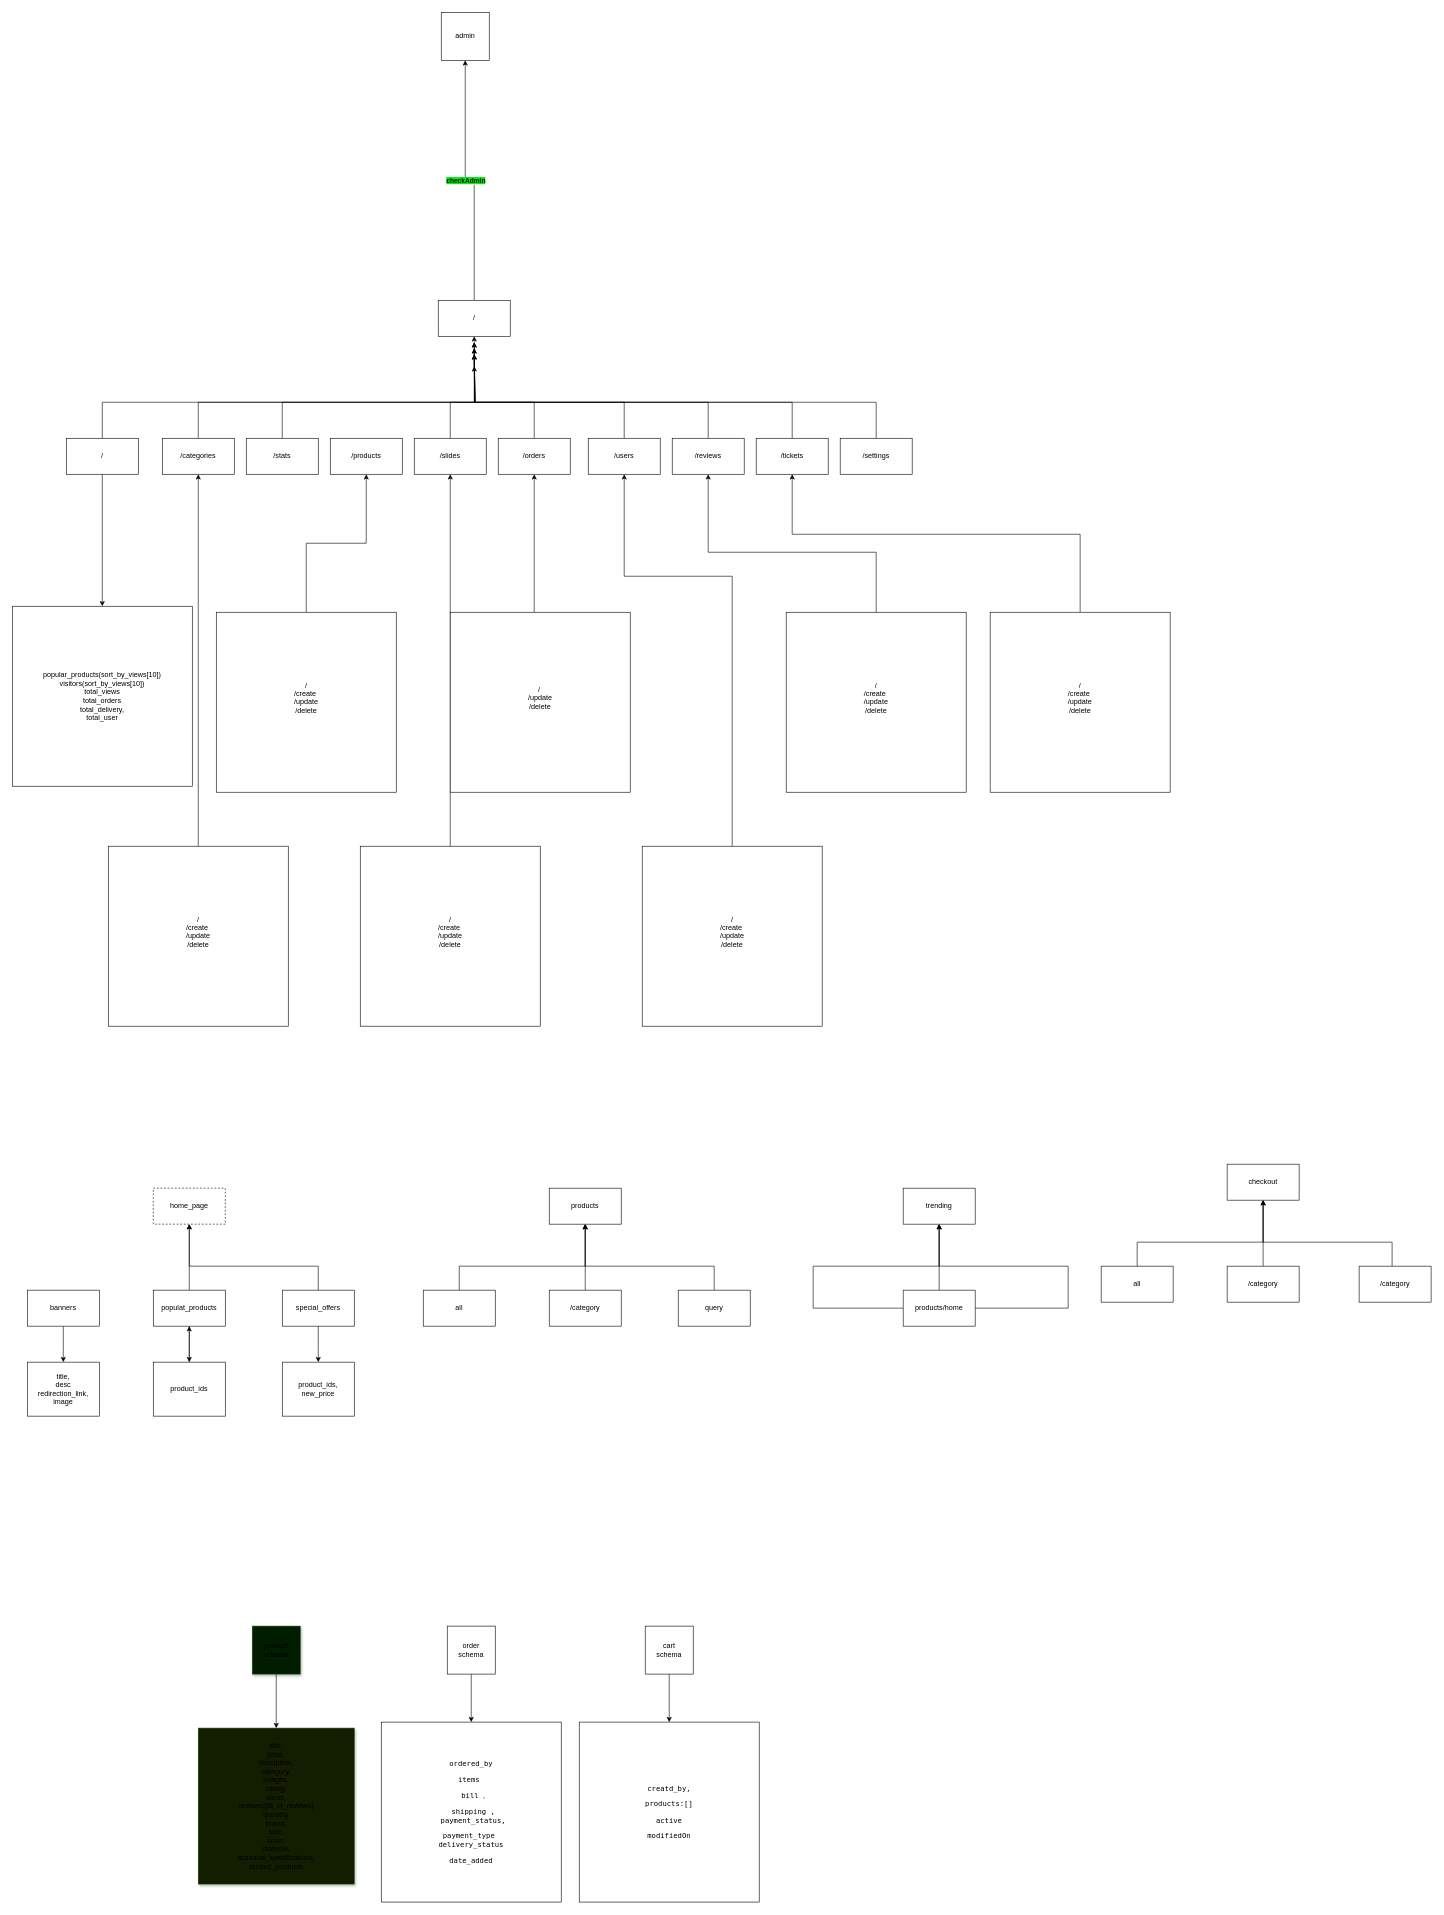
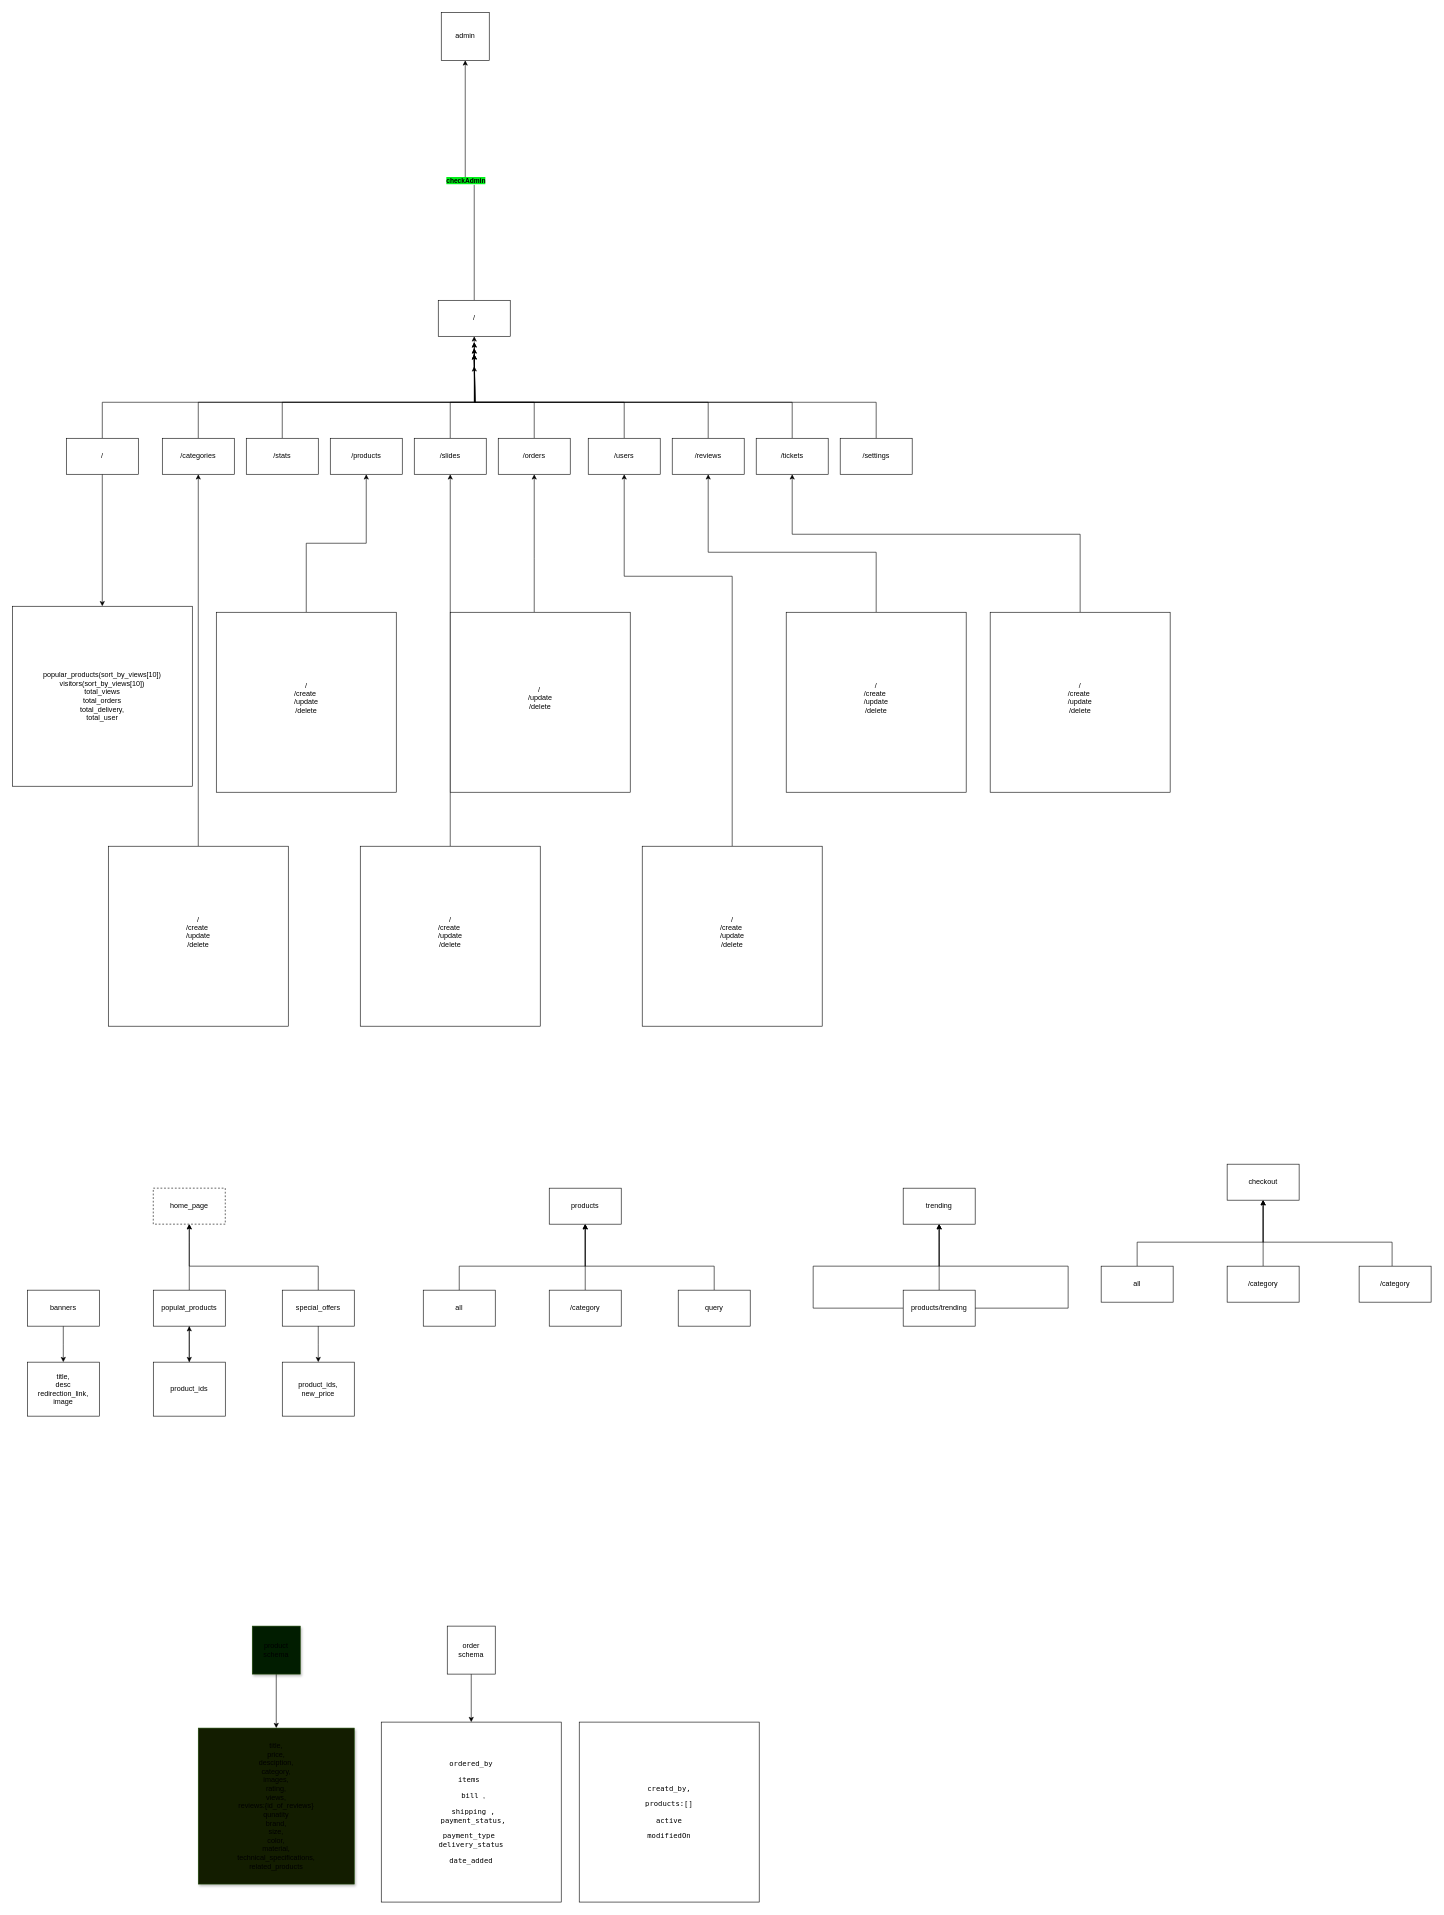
node "products/home": label "products/home" -> "products/trending"
node "cart schema": removed
edge "cart schema" -> "creatd_by,products:[]activemodifiedOn": removed
